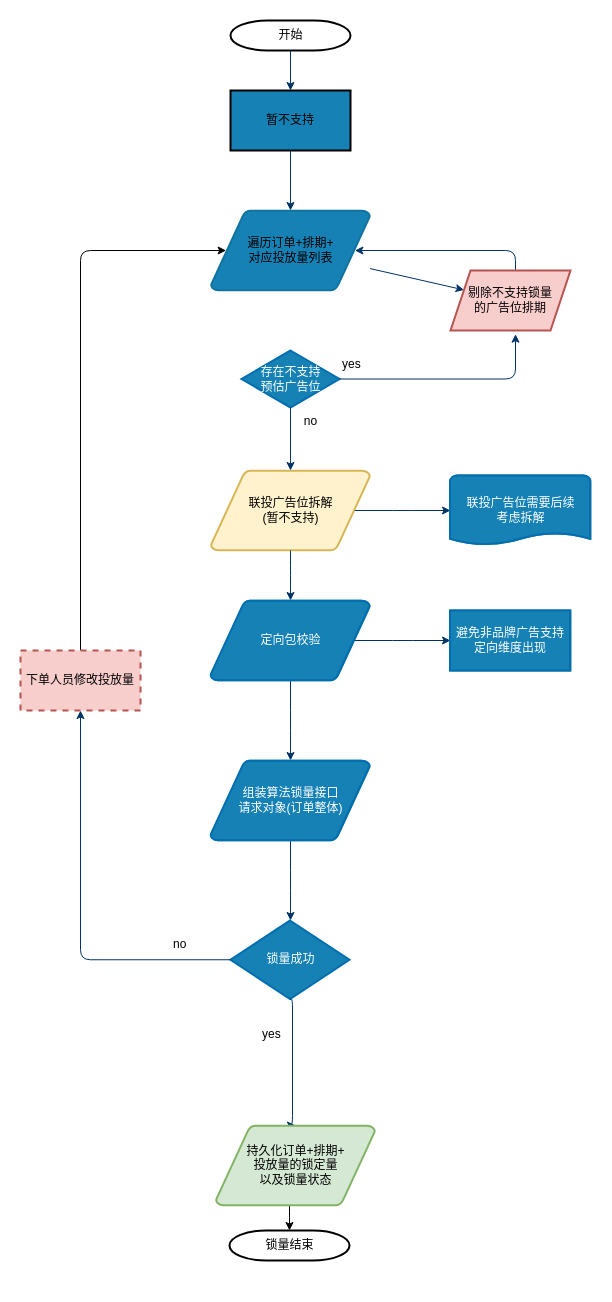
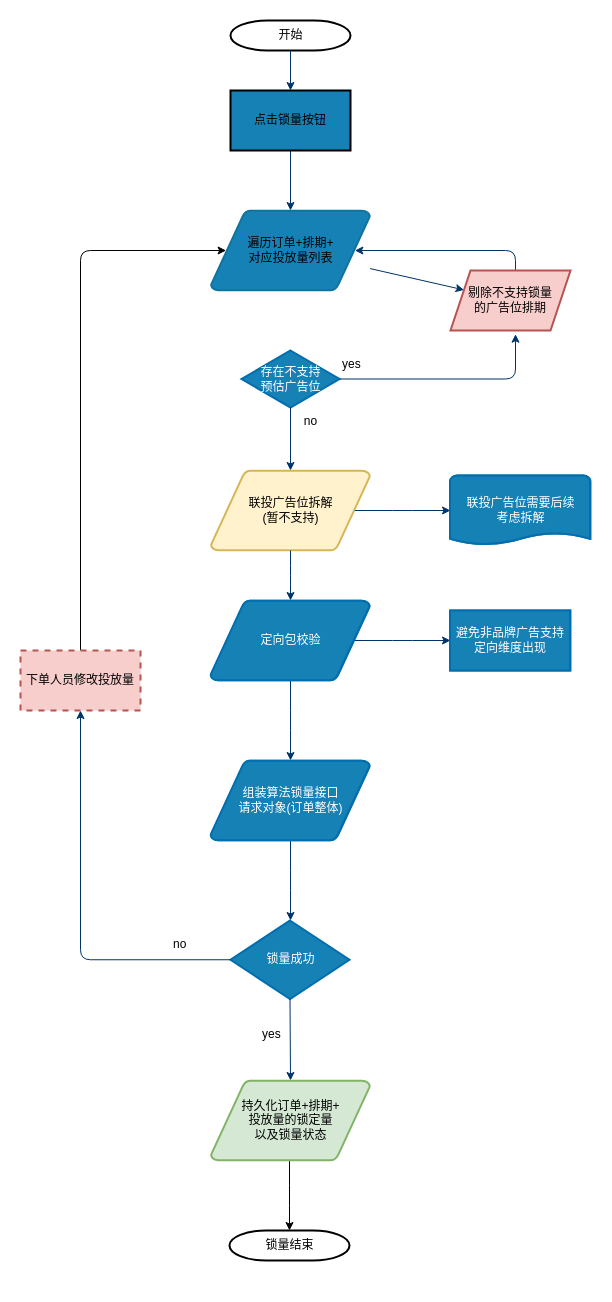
node "暂不支持": label "暂不支持" -> "点击锁量按钮"
node "持久化订单+排期+ 投放量的锁定量 以及锁量状态": moved (296, 1166) -> (291, 1121)
